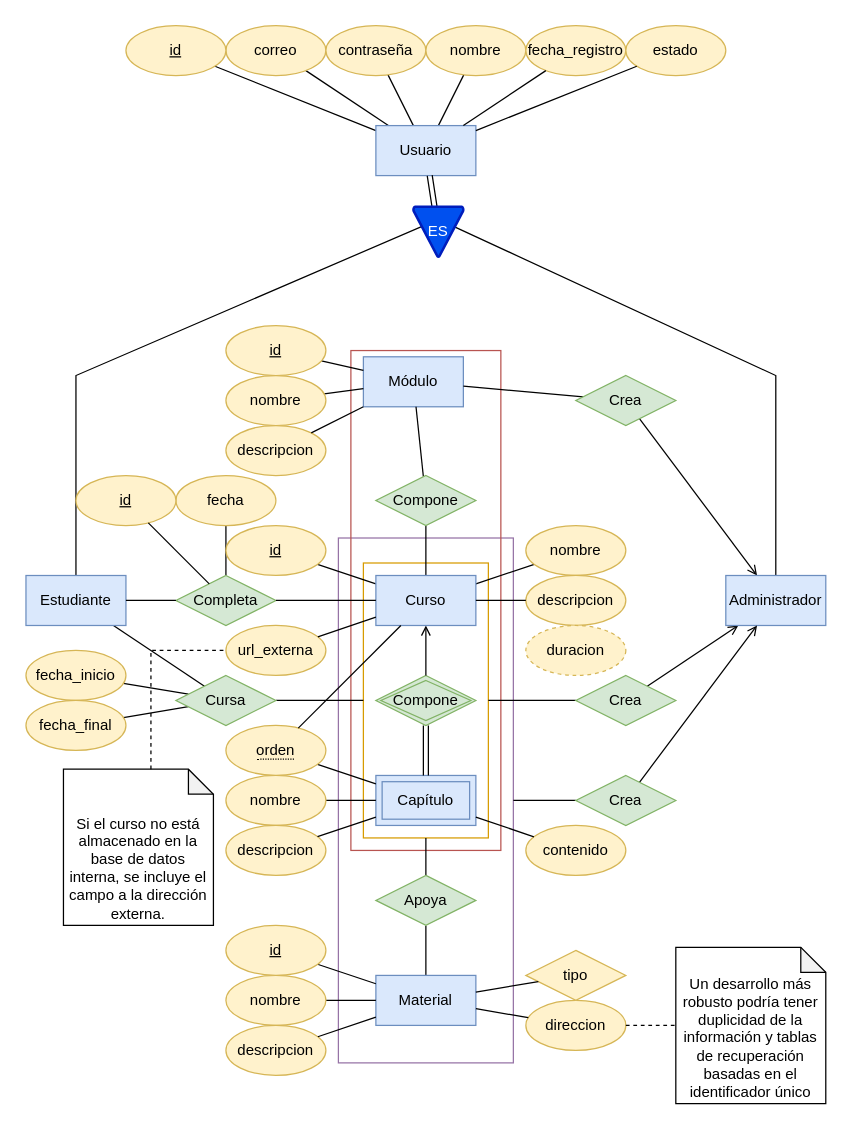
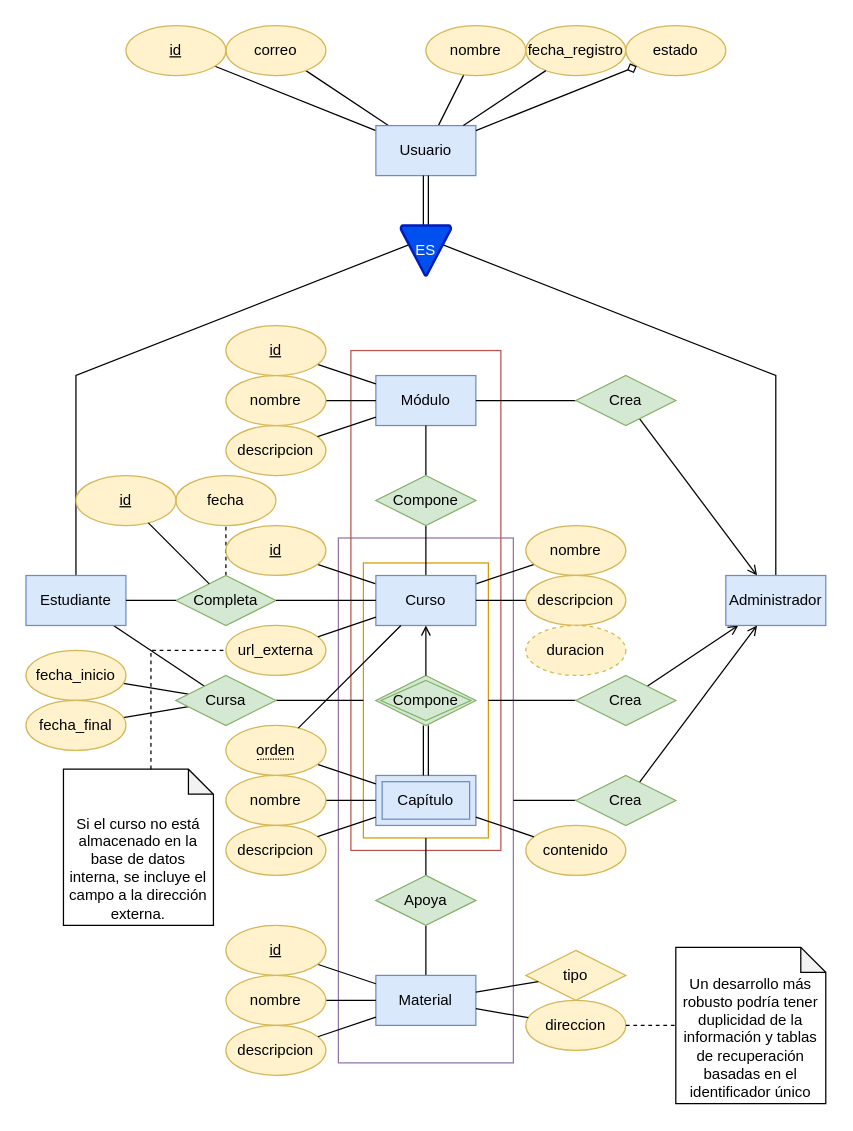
node "contraseña": removed
edge "estado" -- "Usuario": arrowhead none -> diamond
edge "contraseña" -- "Usuario": removed
node "ES": moved (438, 232) -> (426, 251)
node "Módulo": moved (413, 382) -> (426, 401)
edge "fecha" -- "Completa": style solid -> dashed
